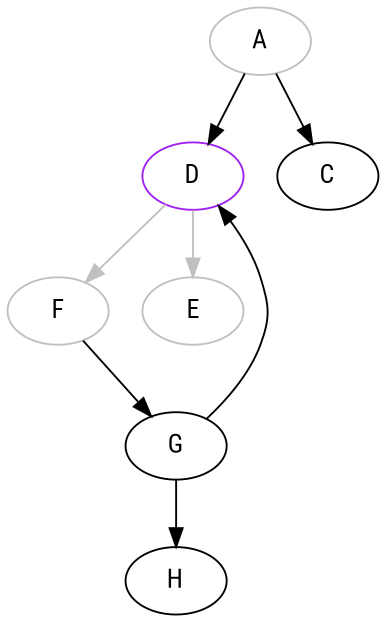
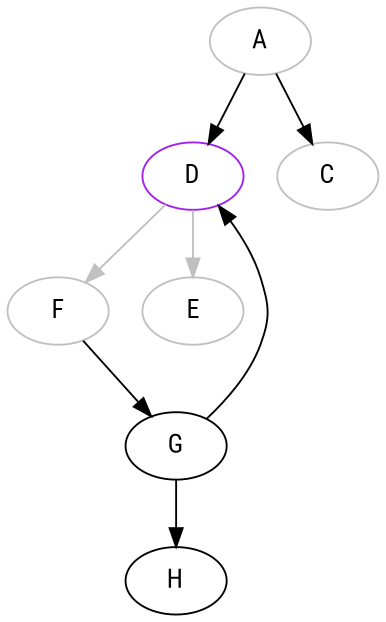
node "C": color black -> gray
